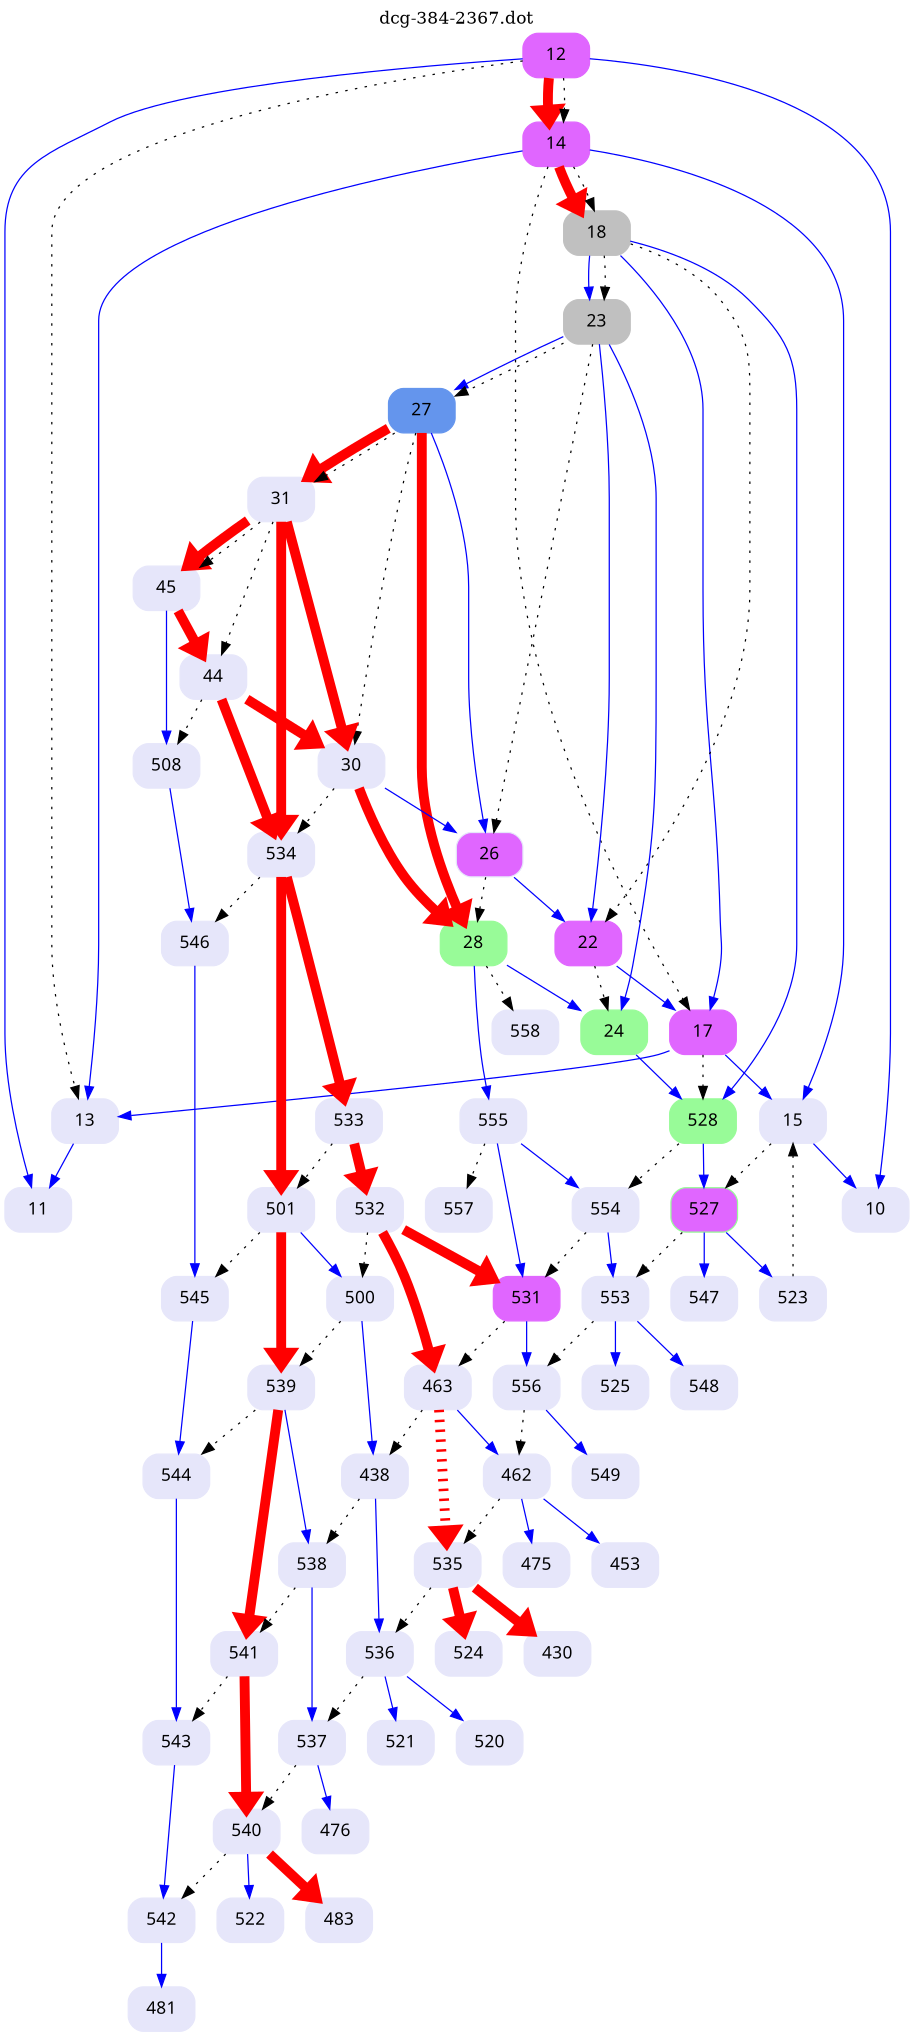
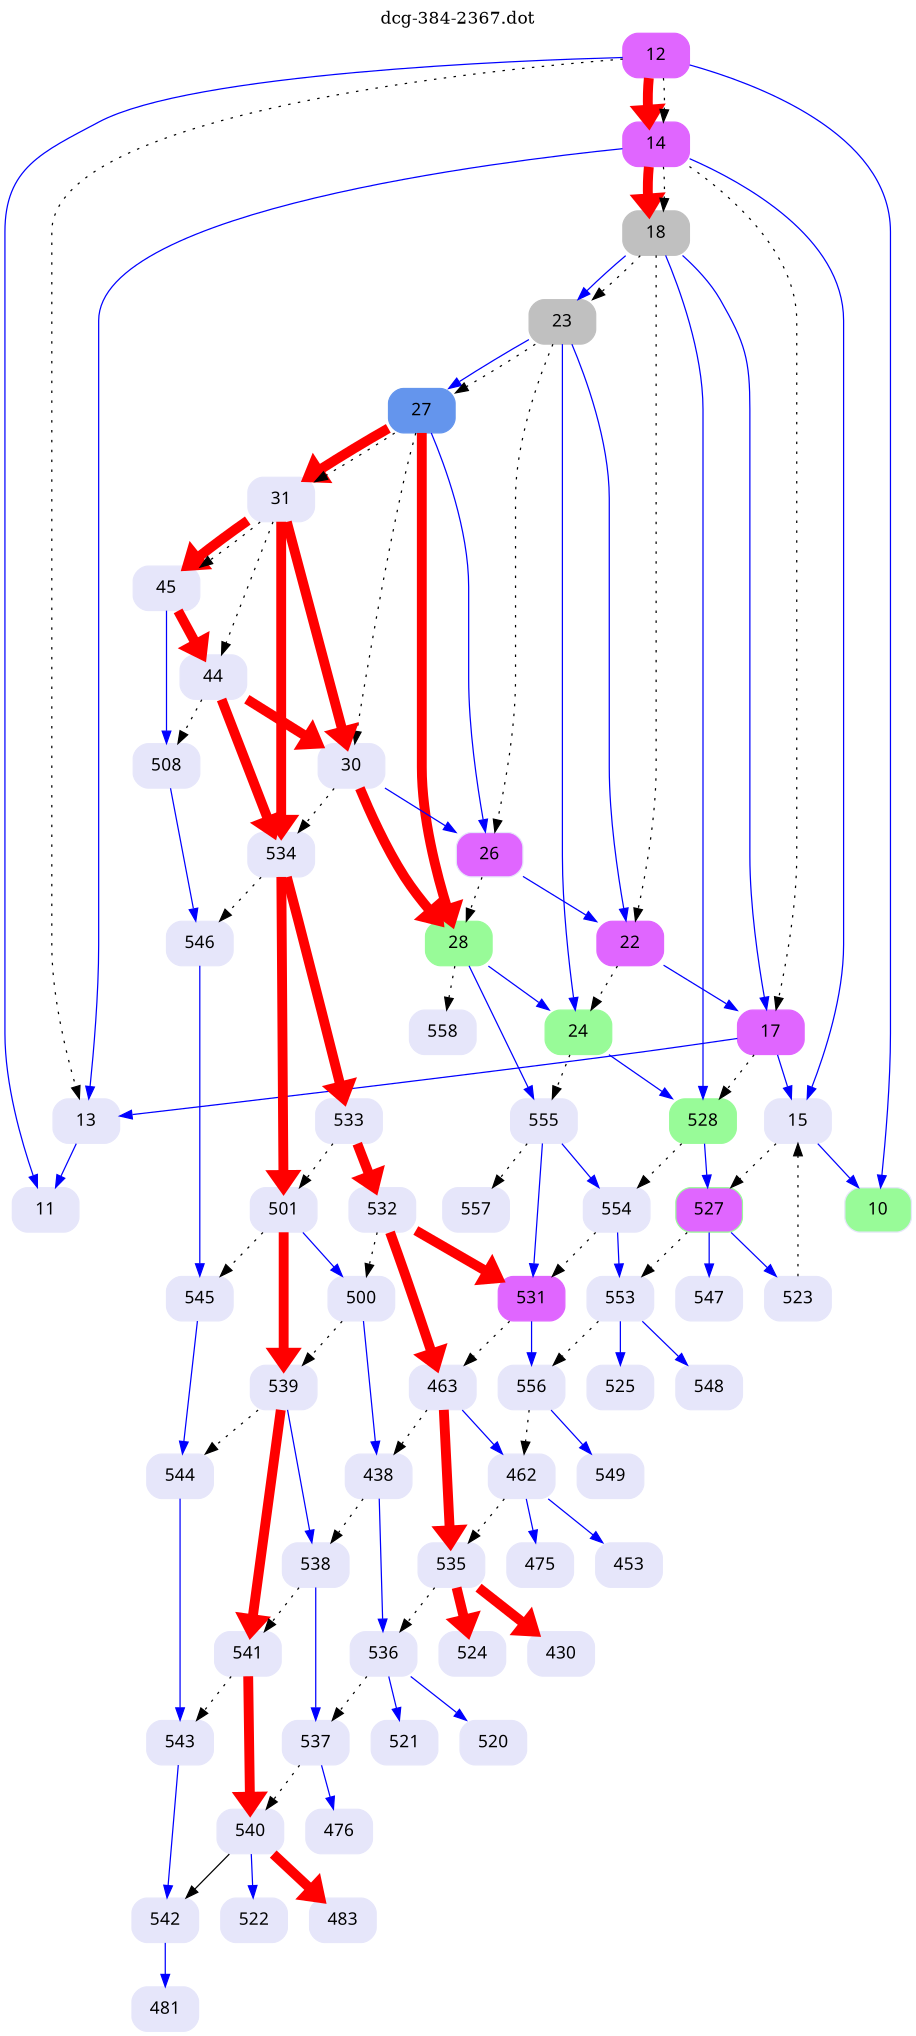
edge "24" -> "555": added
node "10": fillcolor lavender -> palegreen
edge "463" -> "535": style dotted -> solid
edge "540" -> "542": style dotted -> solid
